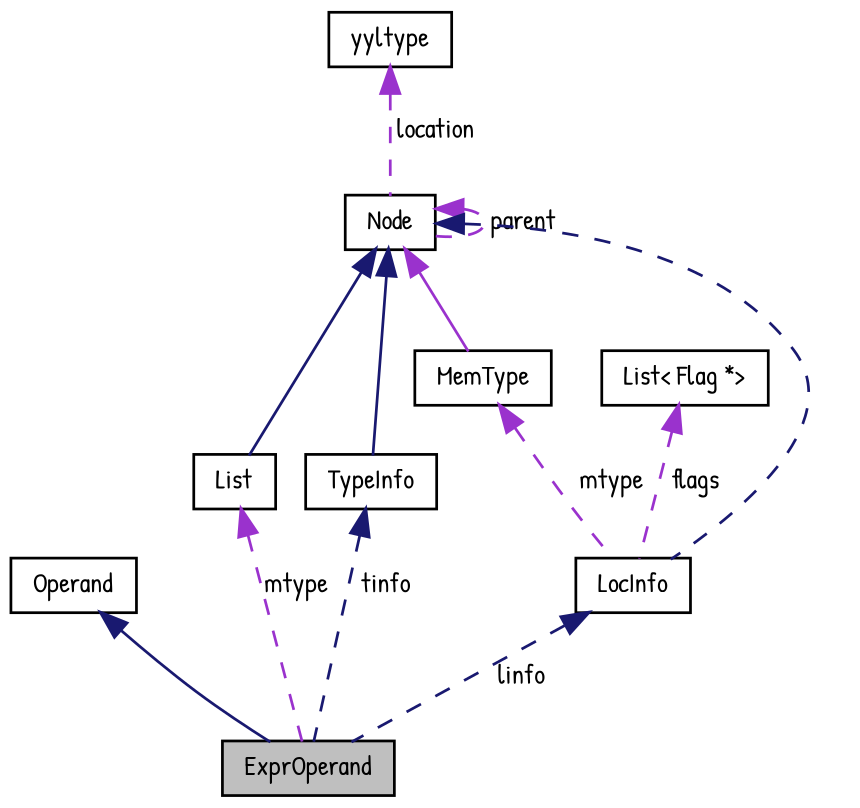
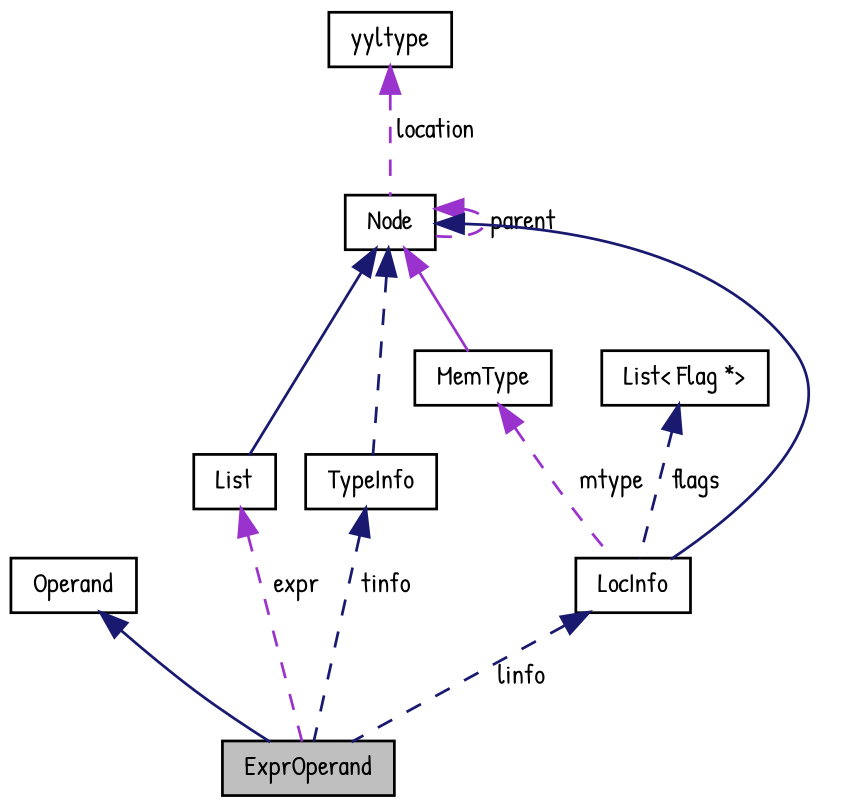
edge "LocInfo" -> "Node": style dashed -> solid
edge "TypeInfo" -> "Node": style solid -> dashed
edge "LocInfo" -> "List< Flag *>": color darkorchid3 -> midnightblue
edge "ExprOperand" -> "List": label " mtype" -> " expr"
